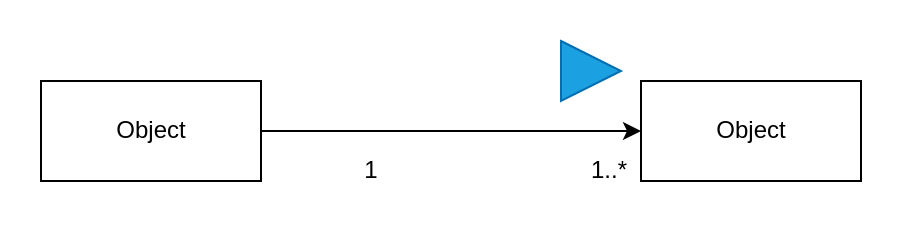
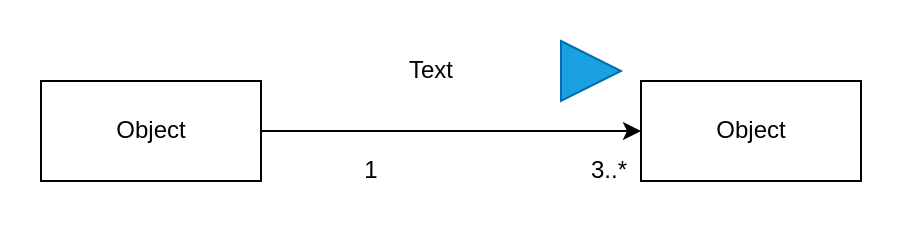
node "Text": added
node "1..*": label "1..*" -> "3..*"
